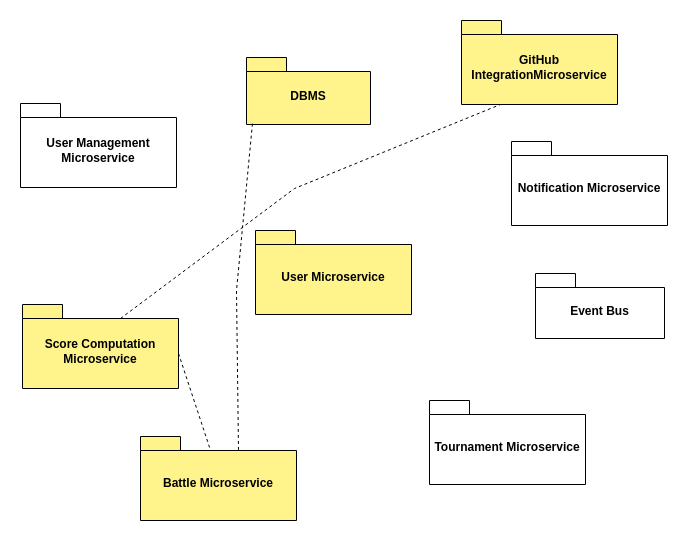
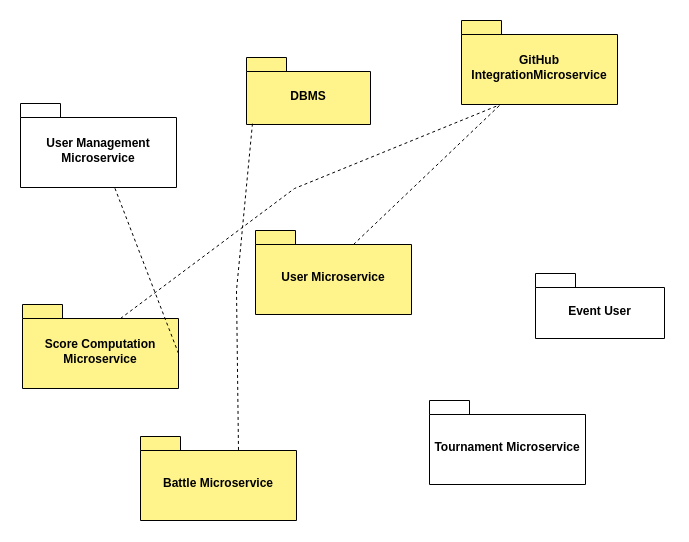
edge "GitHub IntegrationMicroservice" -- "User Microservice": added
node "Notification Microservice": removed
node "Event Bus": label "Event Bus" -> "Event User"
edge "Score Computation Microservice" -- "Battle Microservice": now "Score Computation Microservice" -- "User Management Microservice"
